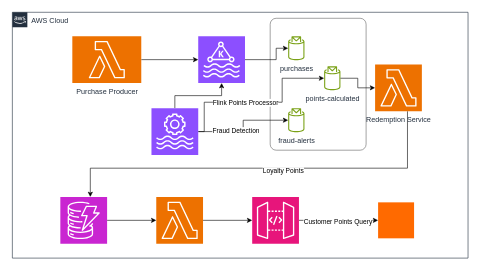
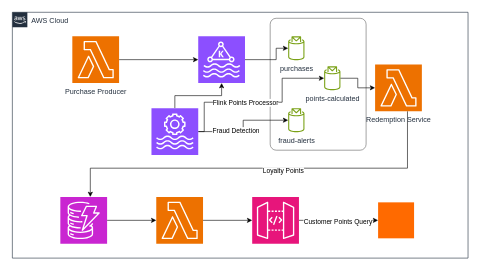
node "Purchase Producer": size 69x47 -> 47x47
